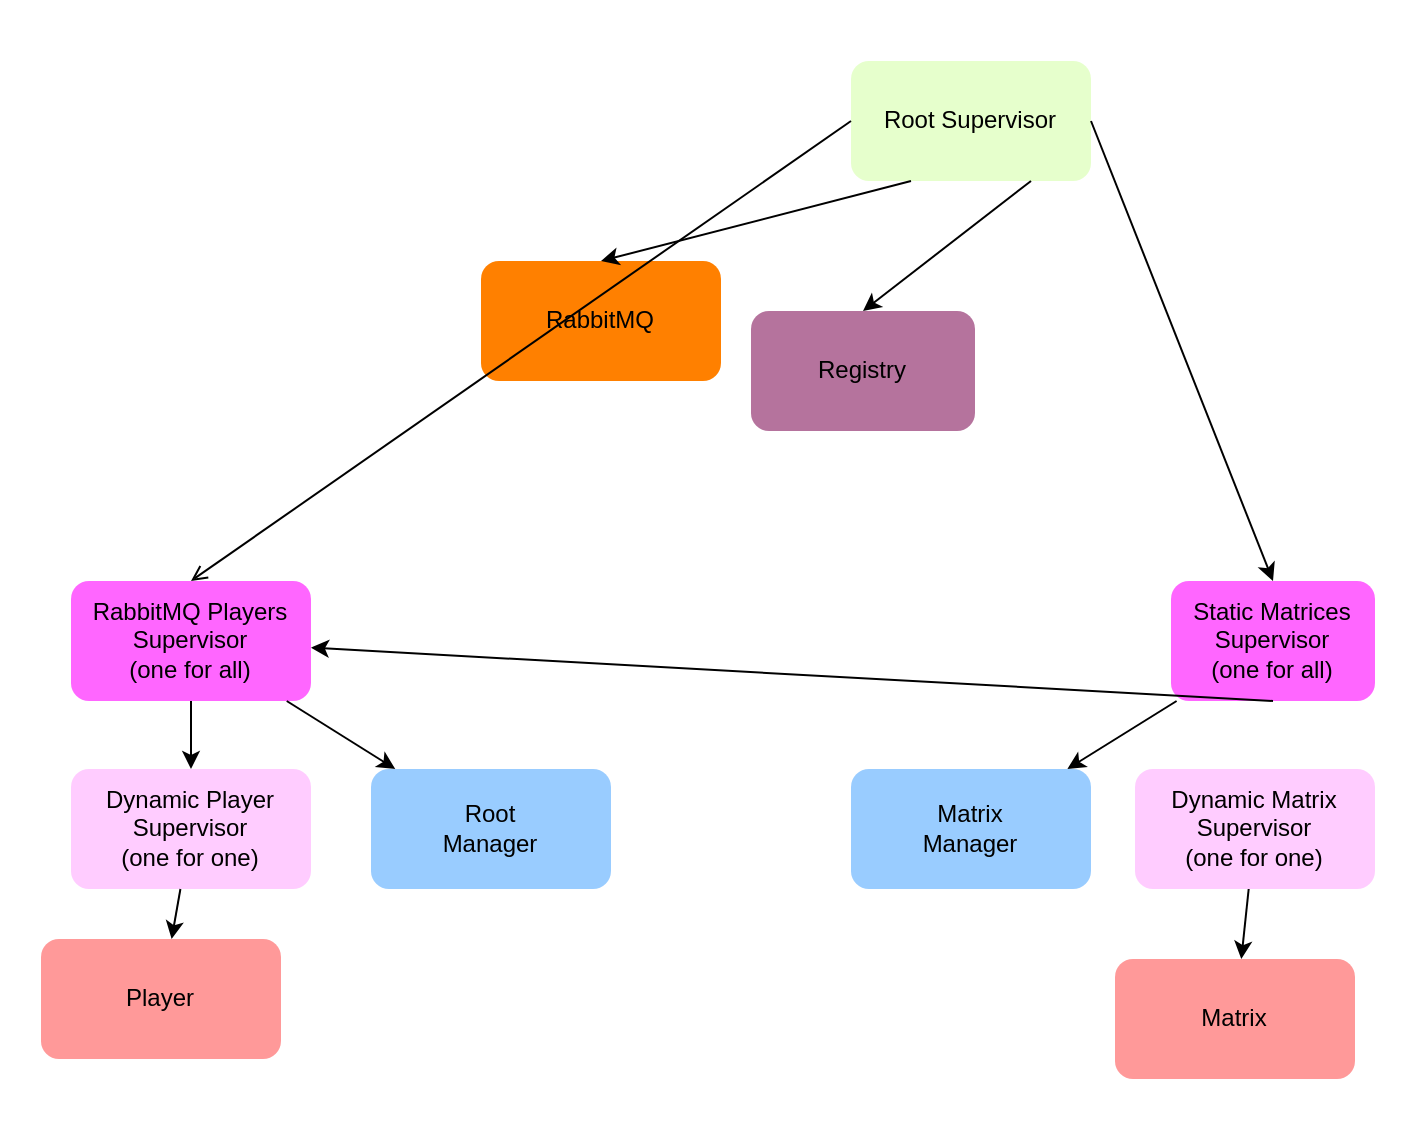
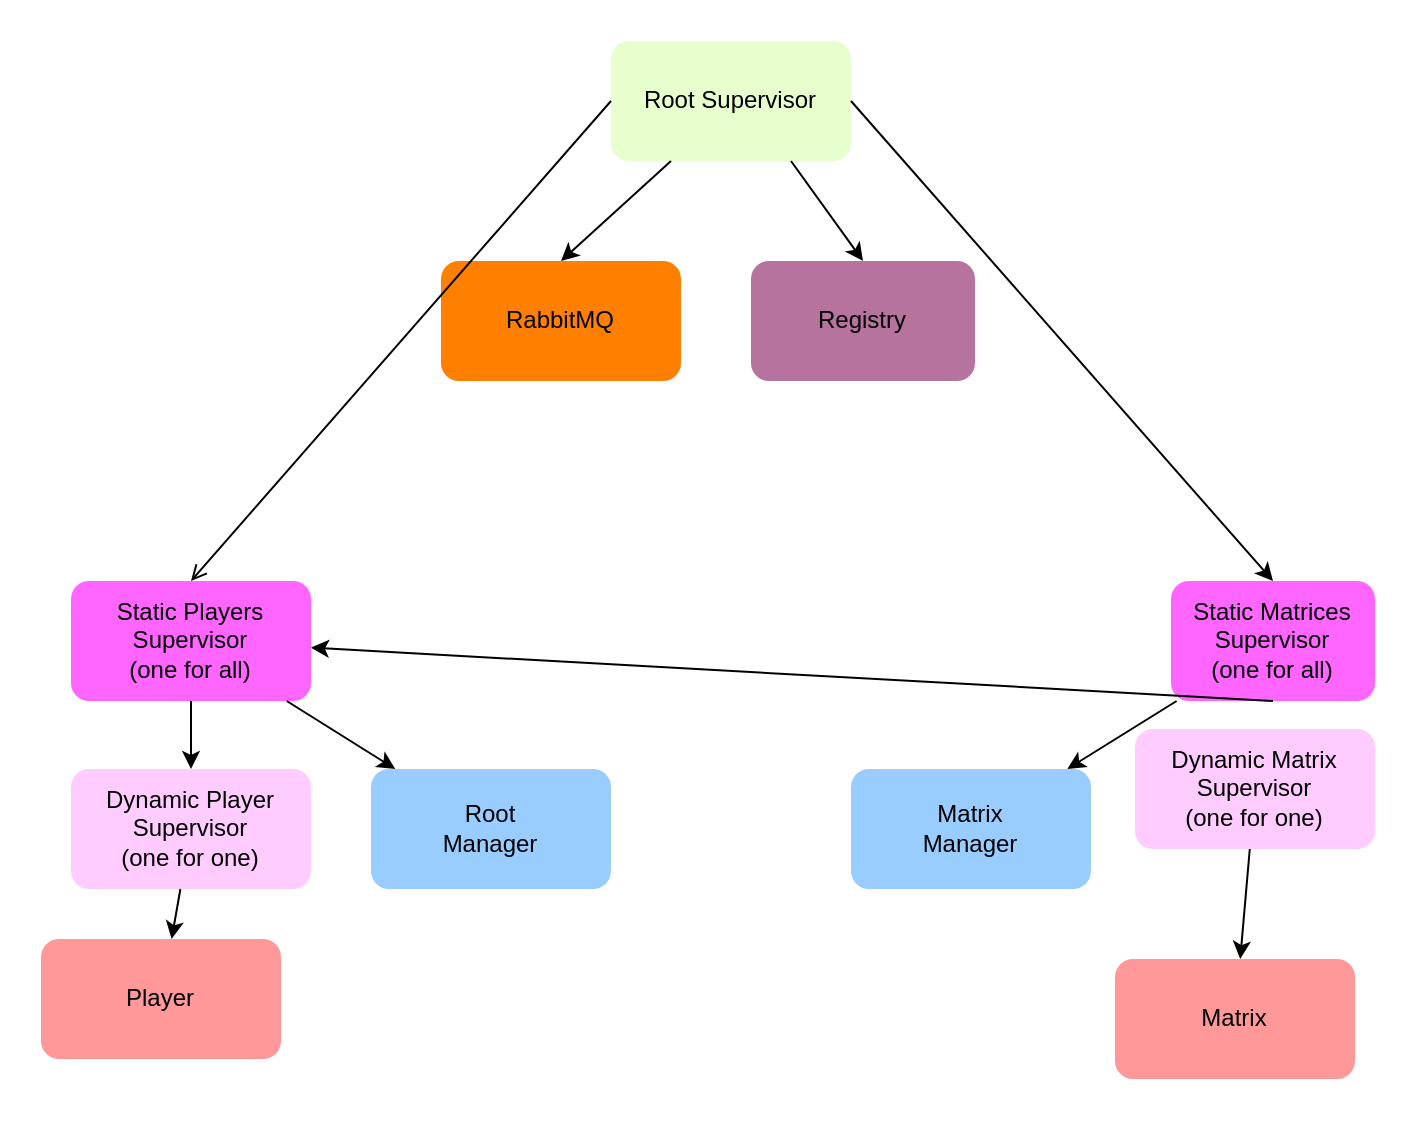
node "Root Supervisor": moved (971, 121) -> (731, 101)
node "RabbitMQ": moved (601, 321) -> (561, 321)
node "Registry": moved (863, 371) -> (863, 321)
node "RabbitMQ Players Supervisor (one for all)": label "RabbitMQ Players Supervisor (one for all)" -> "Static Players Supervisor (one for all)"
node "Dynamic Matrix Supervisor (one for one)": moved (1255, 829) -> (1255, 789)
